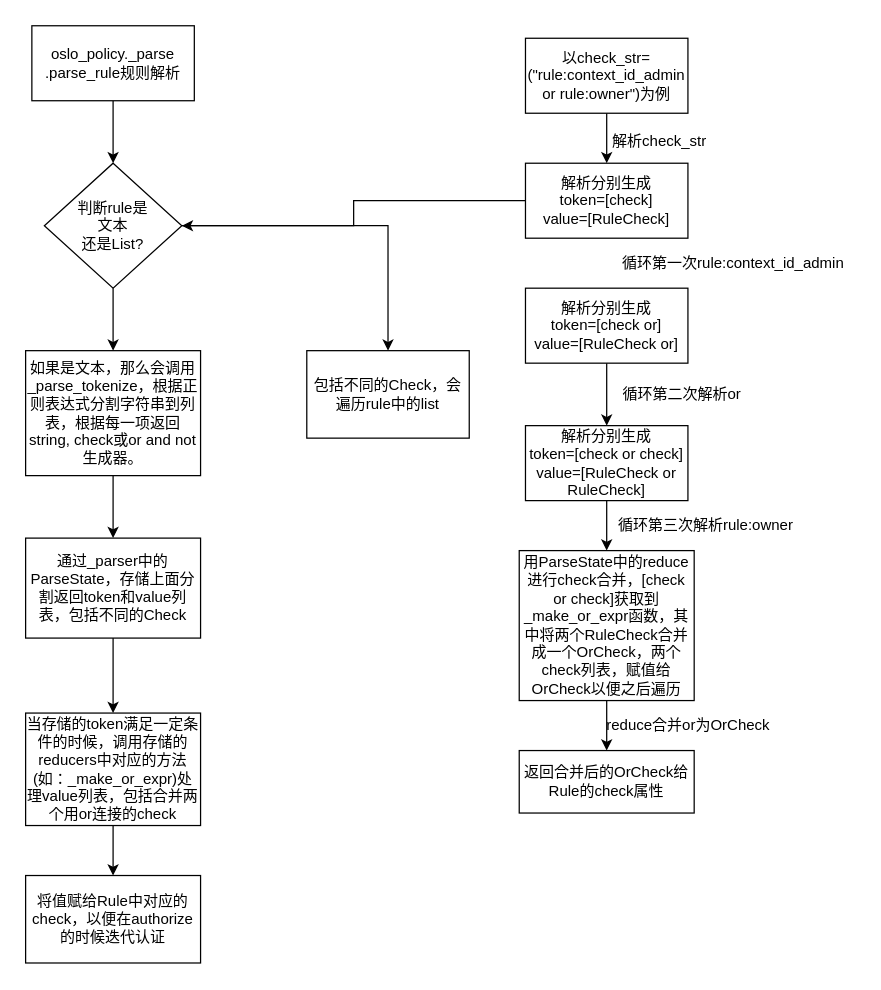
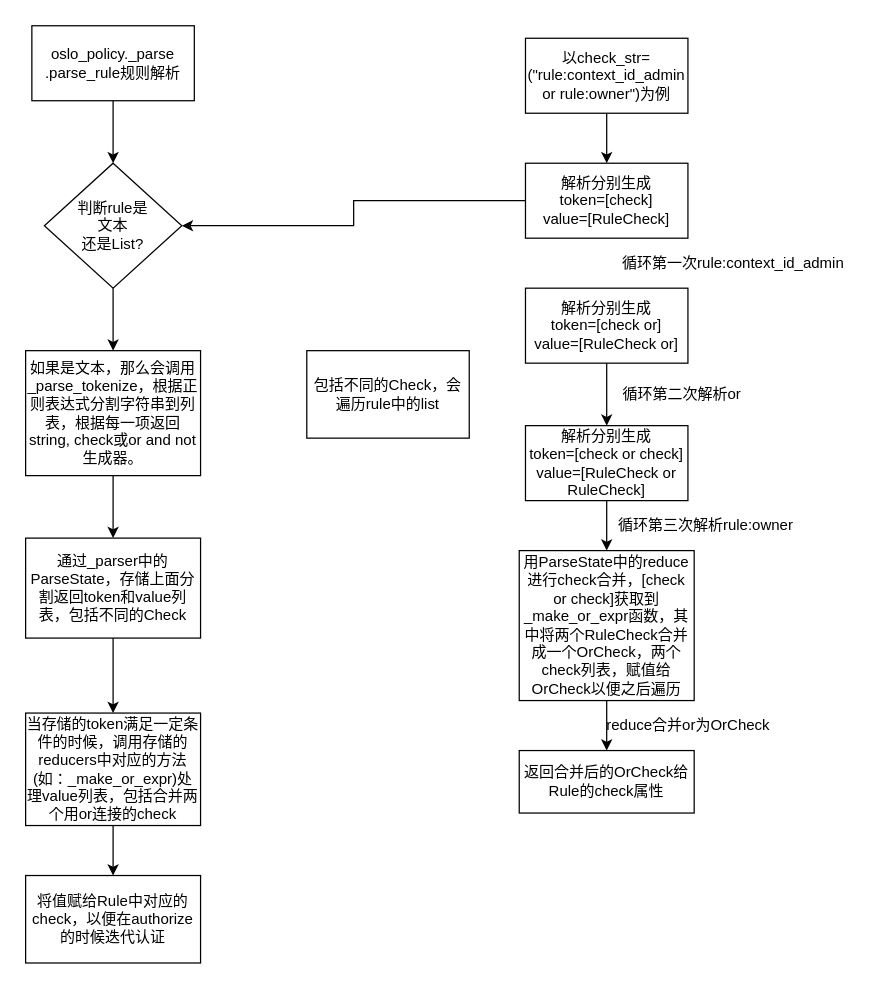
node "解析check_str": removed
edge "判断rule是 文本 还是List?" -> "包括不同的Check，会遍历rule中的list": removed
